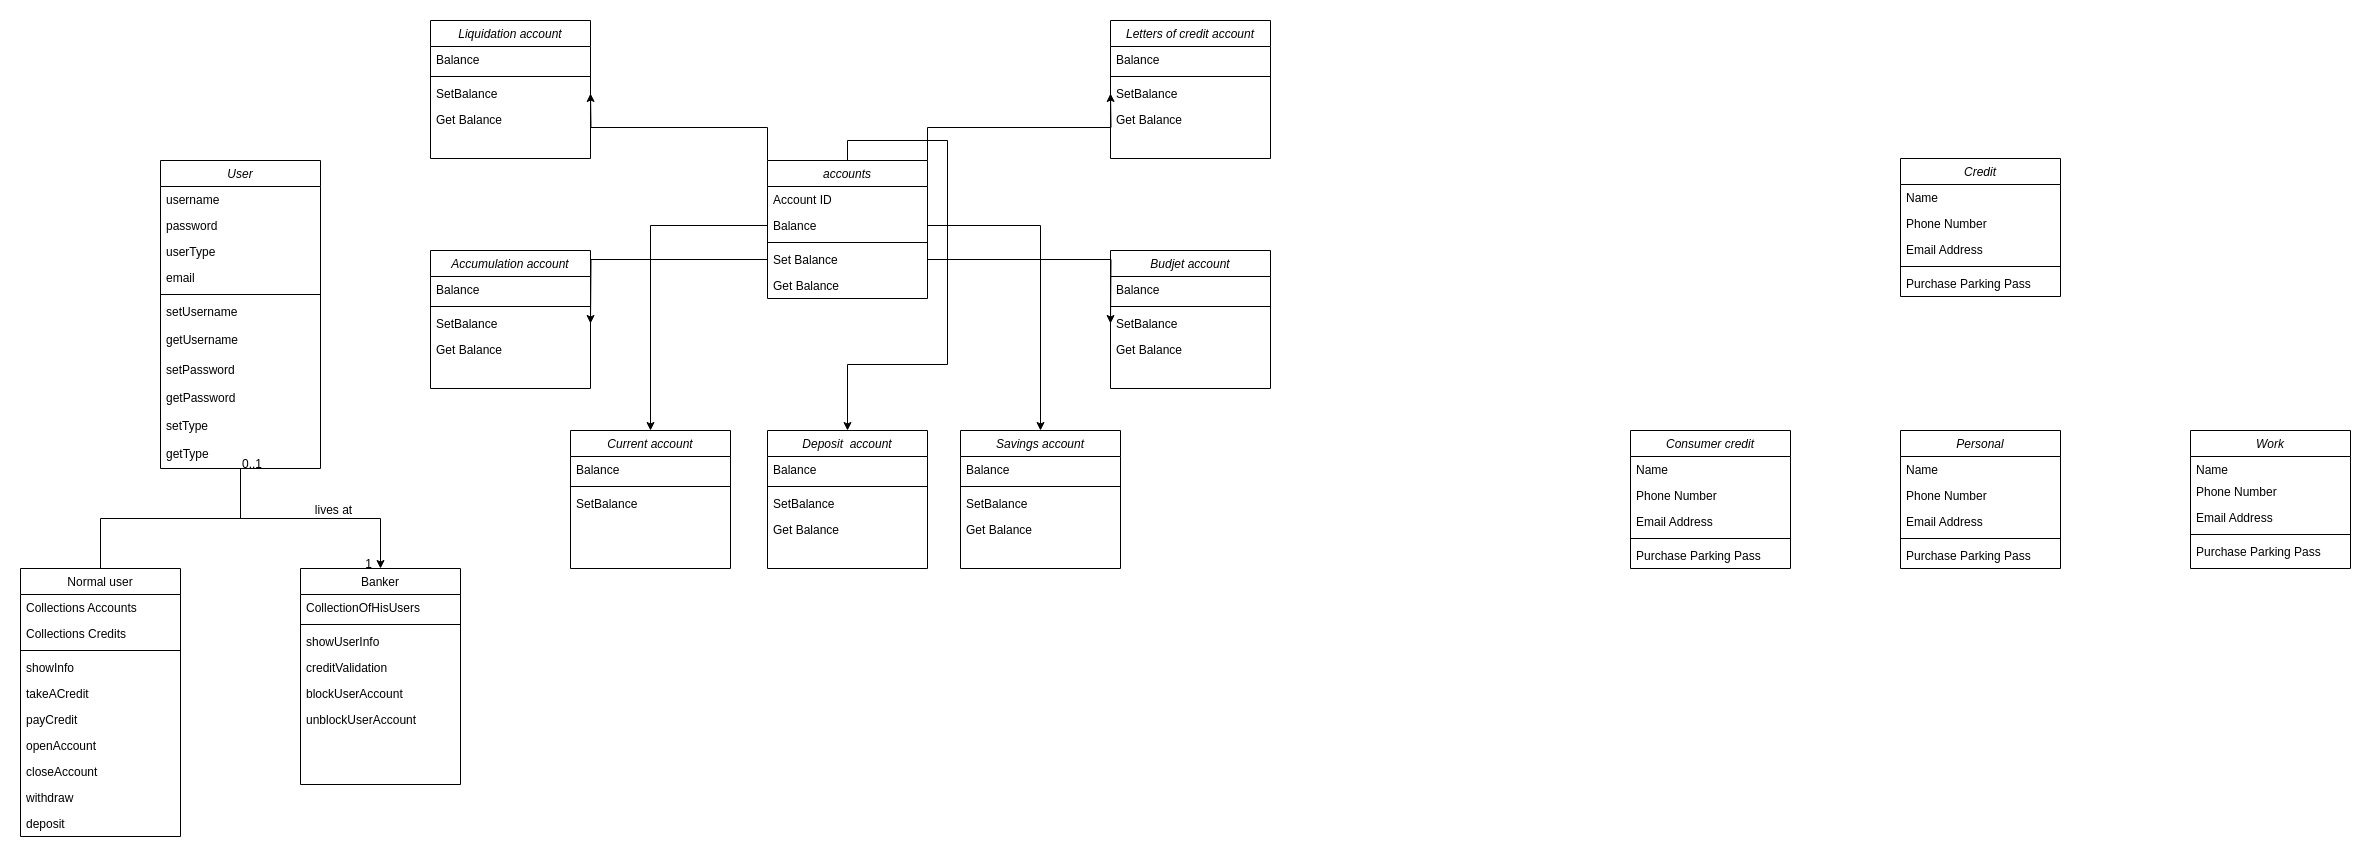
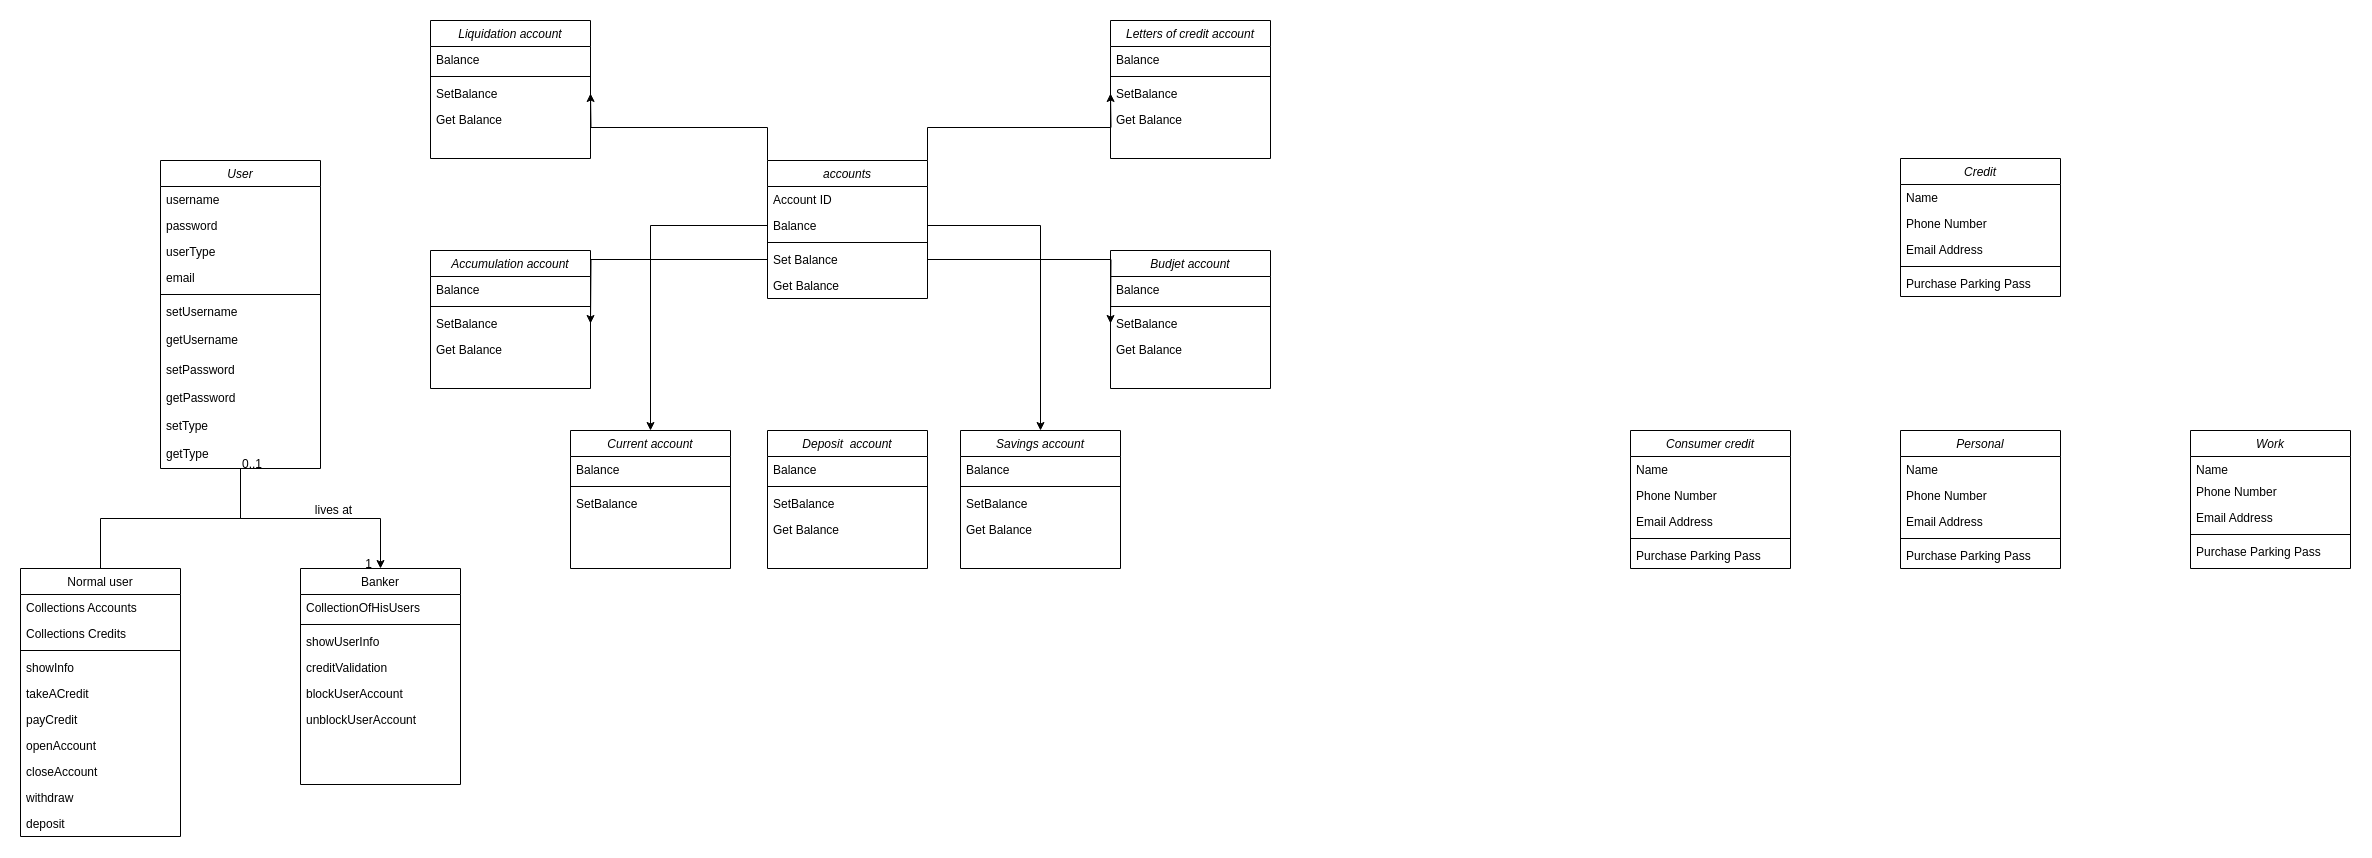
edge "accounts" -> "Deposit account": removed
